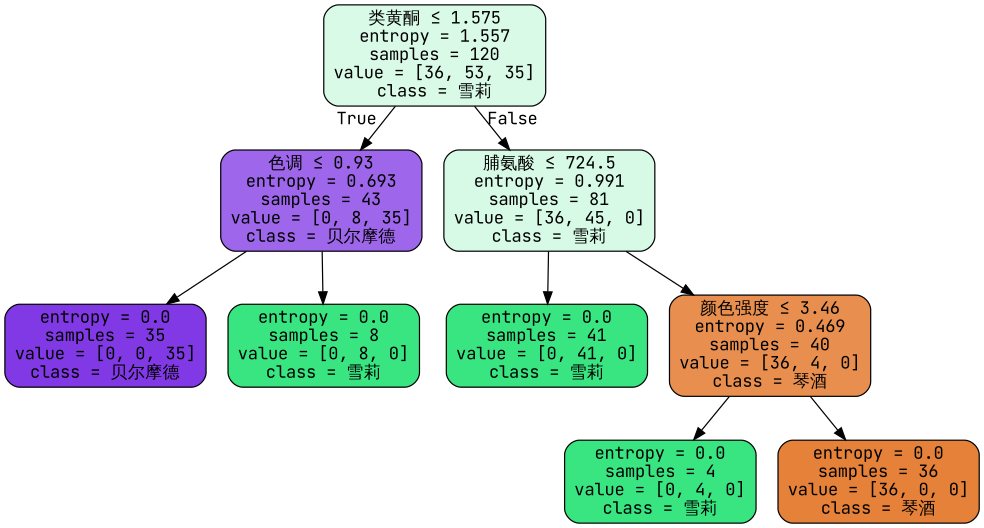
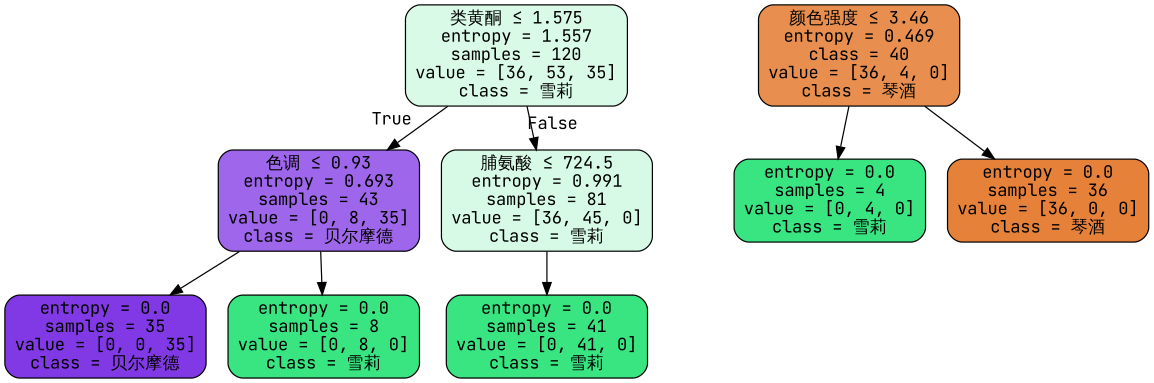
edge "脯氨酸 ≤ 724.5" -> "颜色强度 ≤ 3.46": removed
node "颜色强度 ≤ 3.46": text "samples = 40" -> "class = 40"
